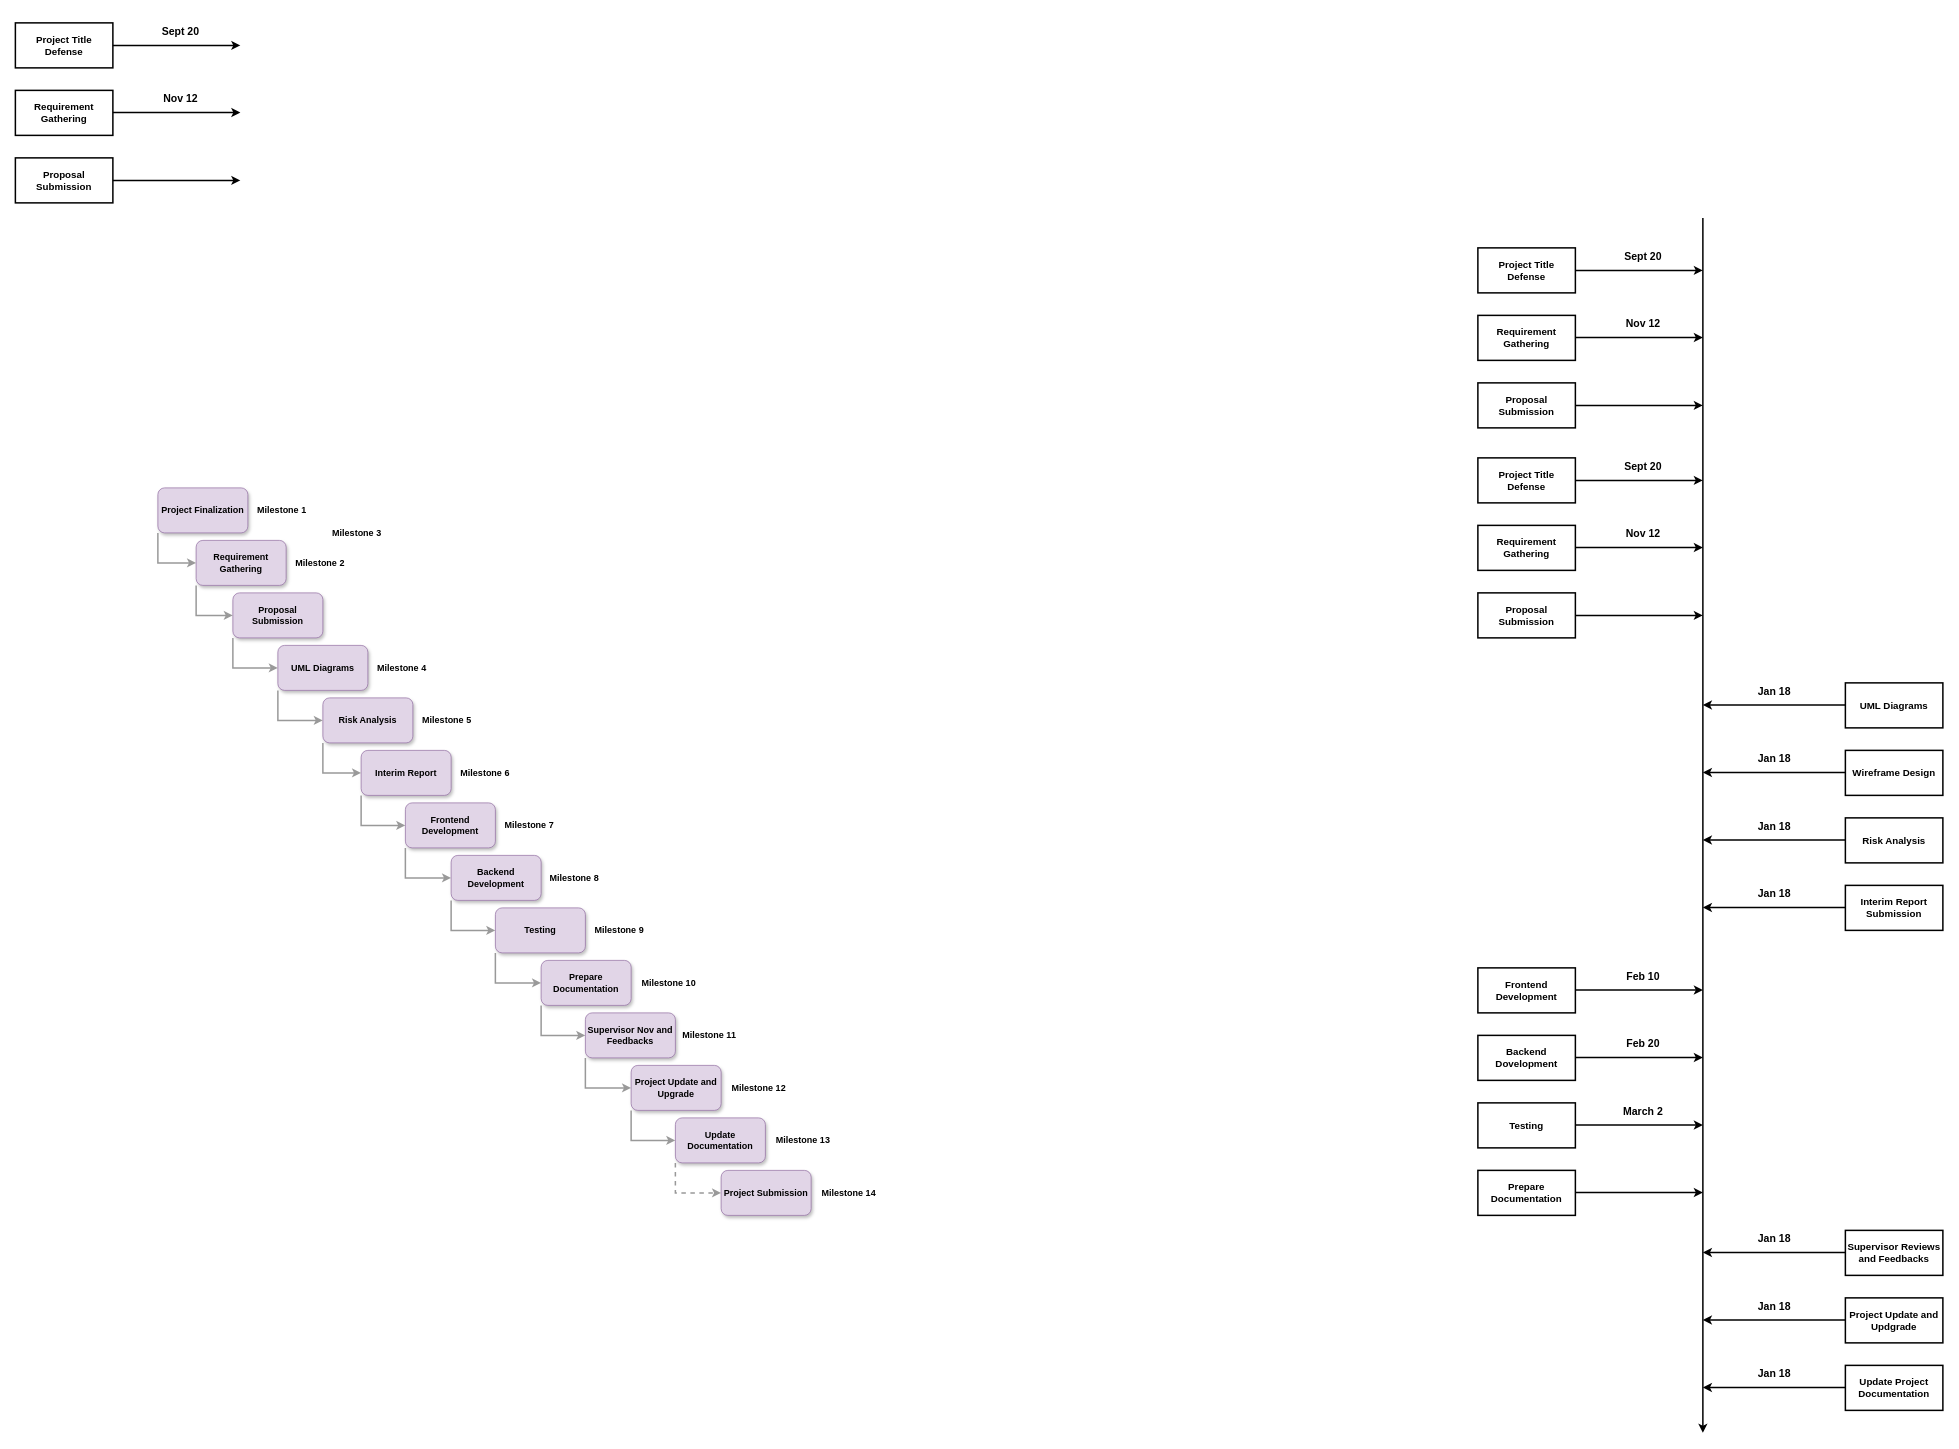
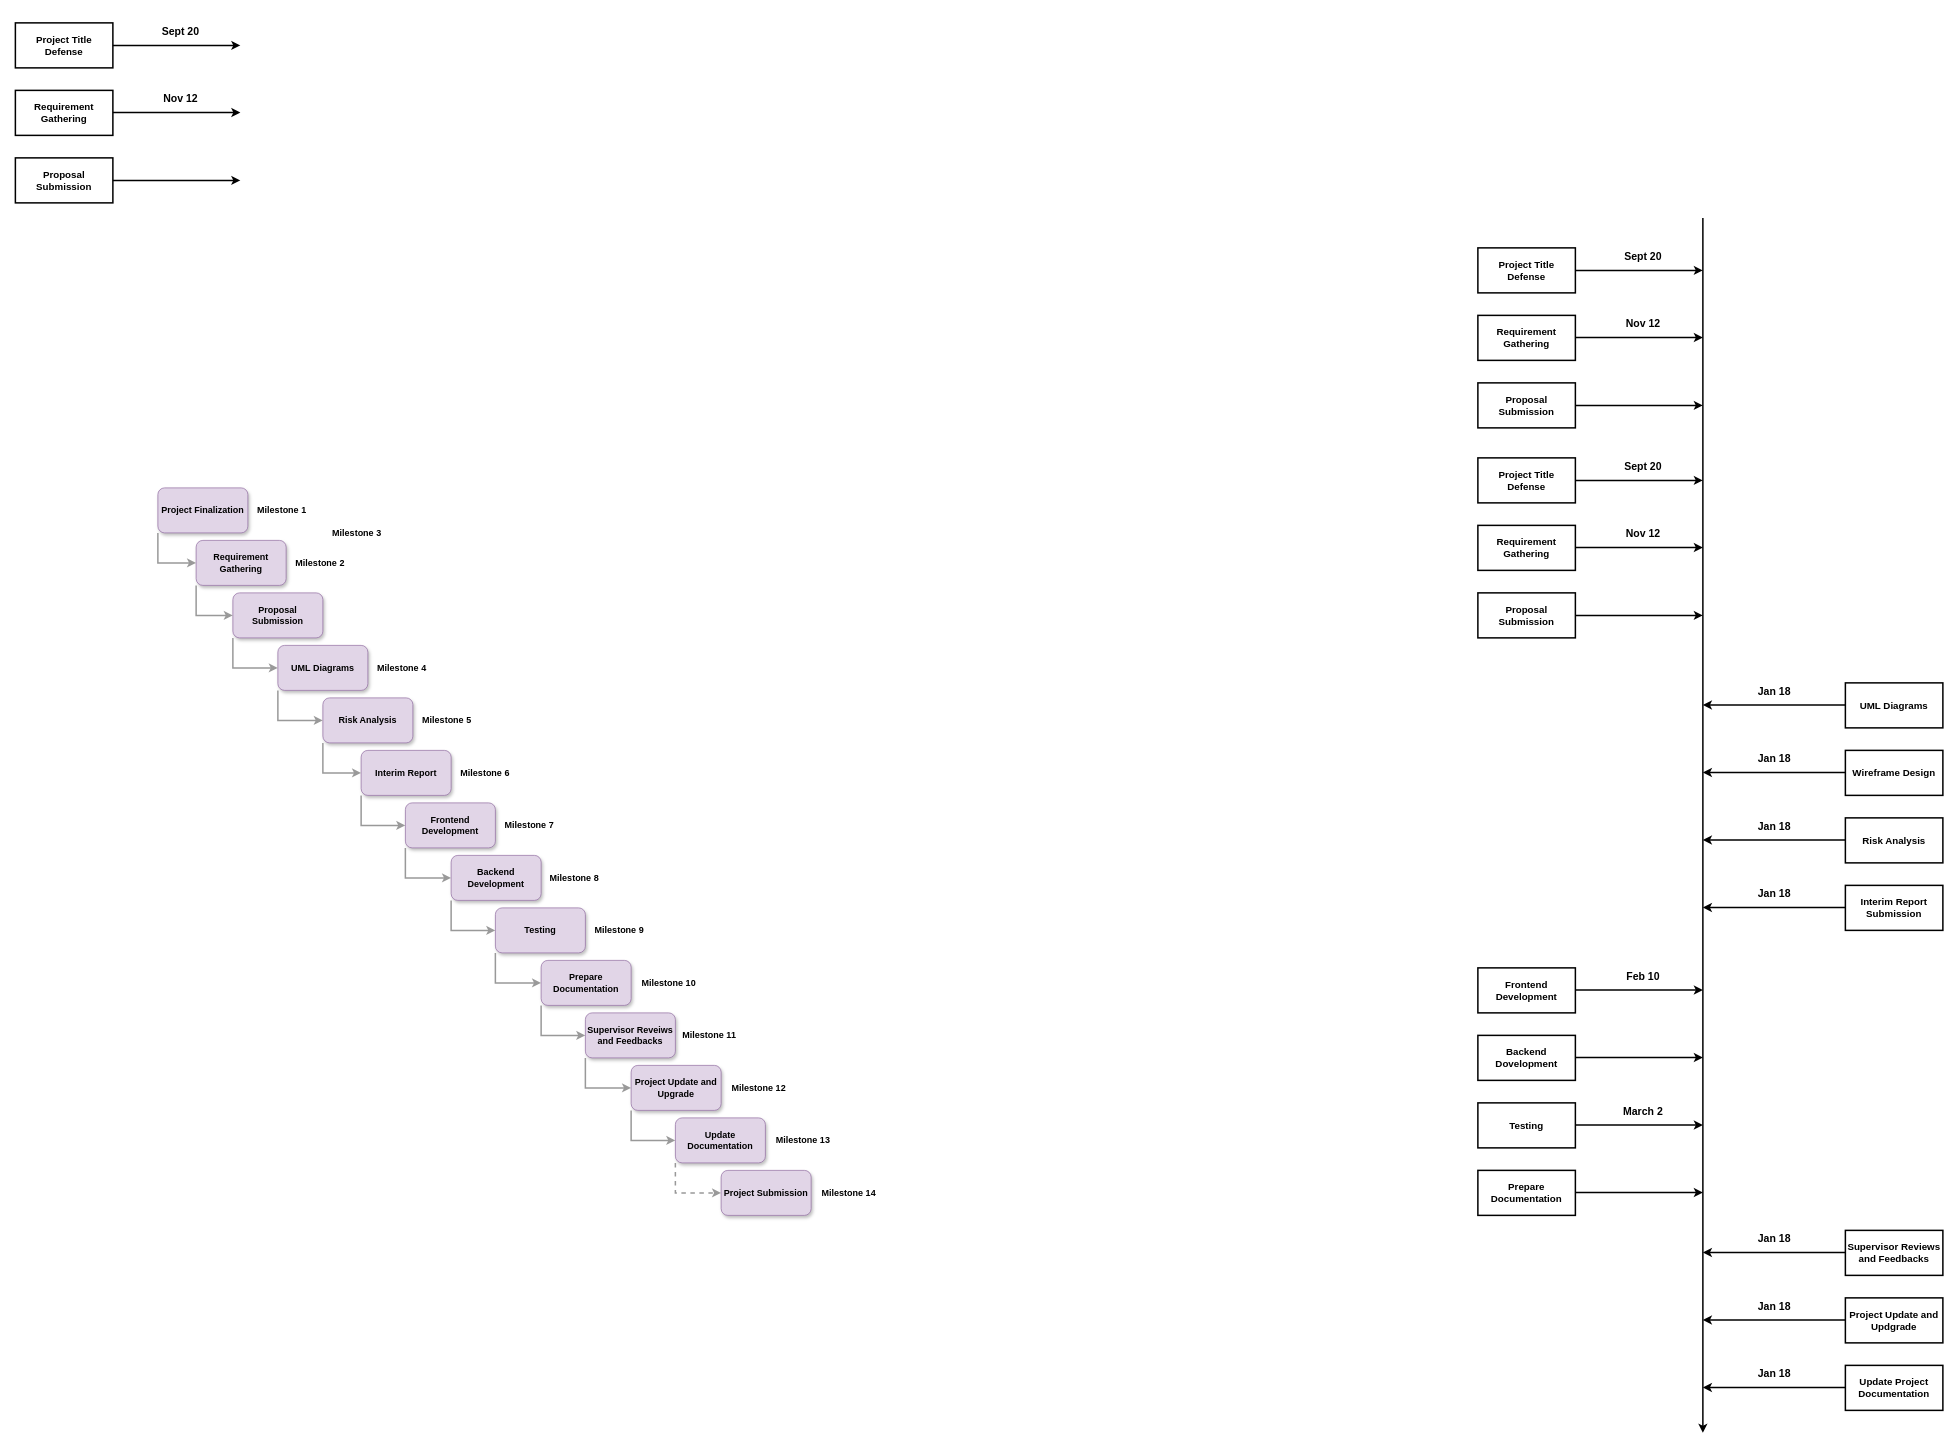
node "Supervisor Nov and Feedbacks": label "Supervisor Nov and Feedbacks" -> "Supervisor Reveiws and Feedbacks"
node "Feb 20": removed
